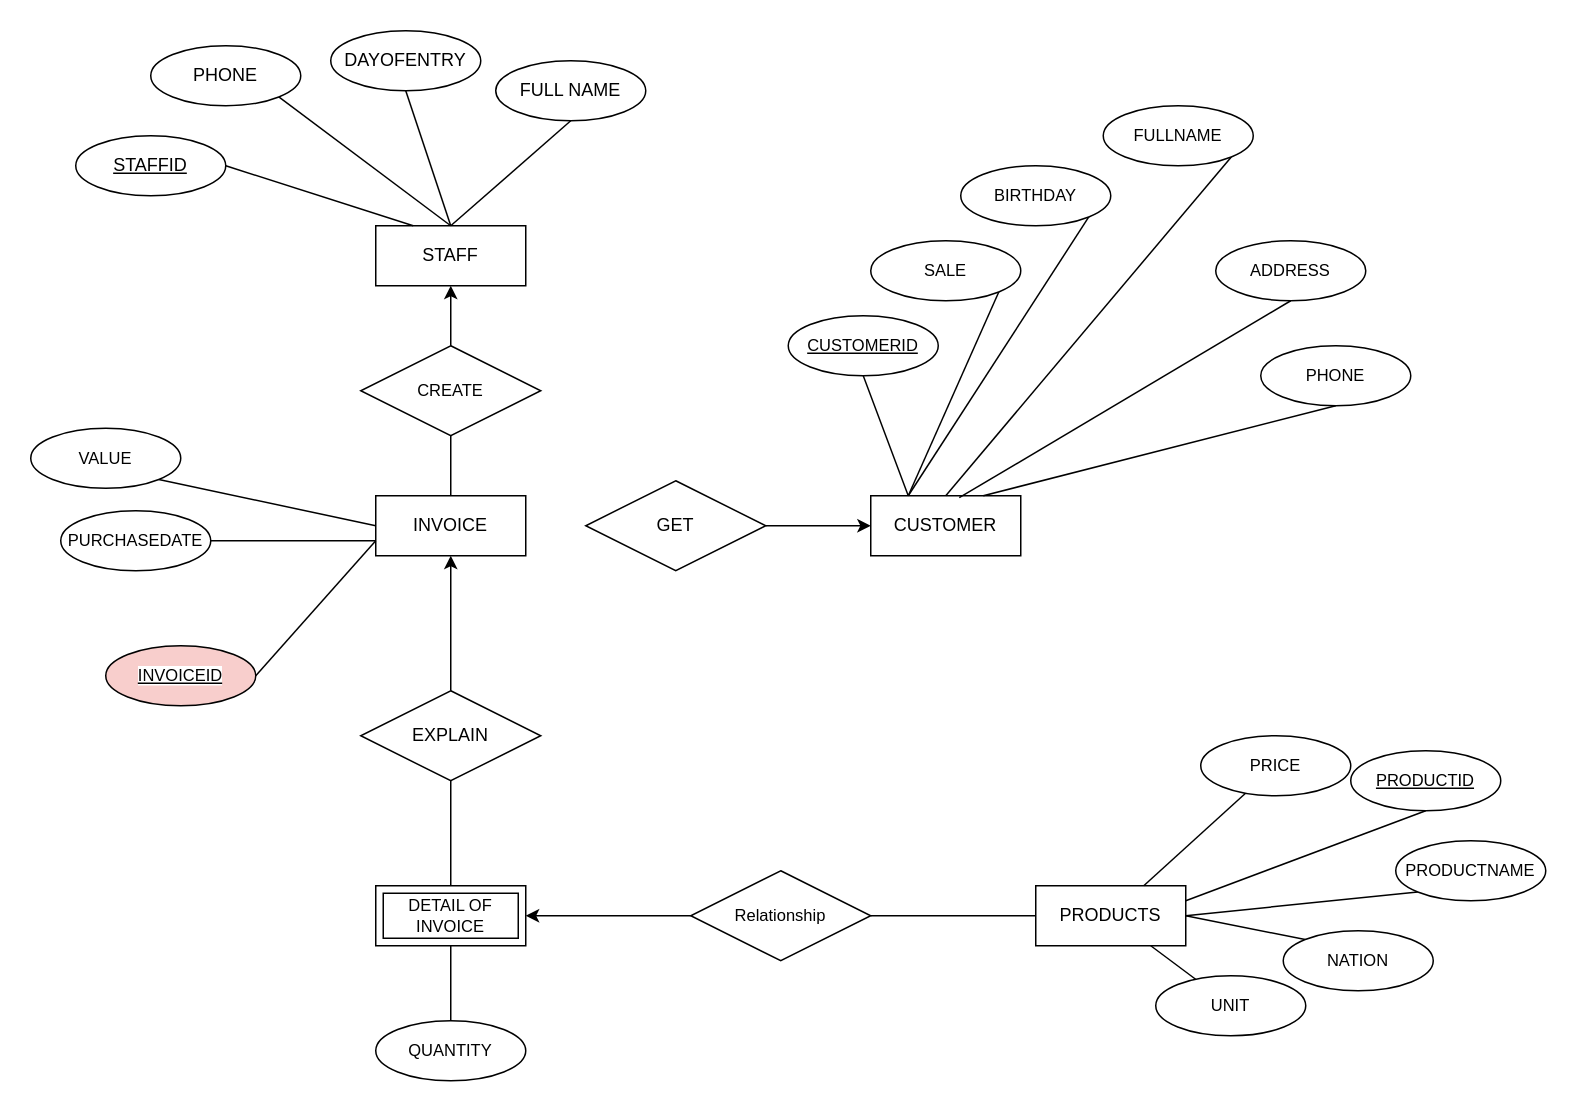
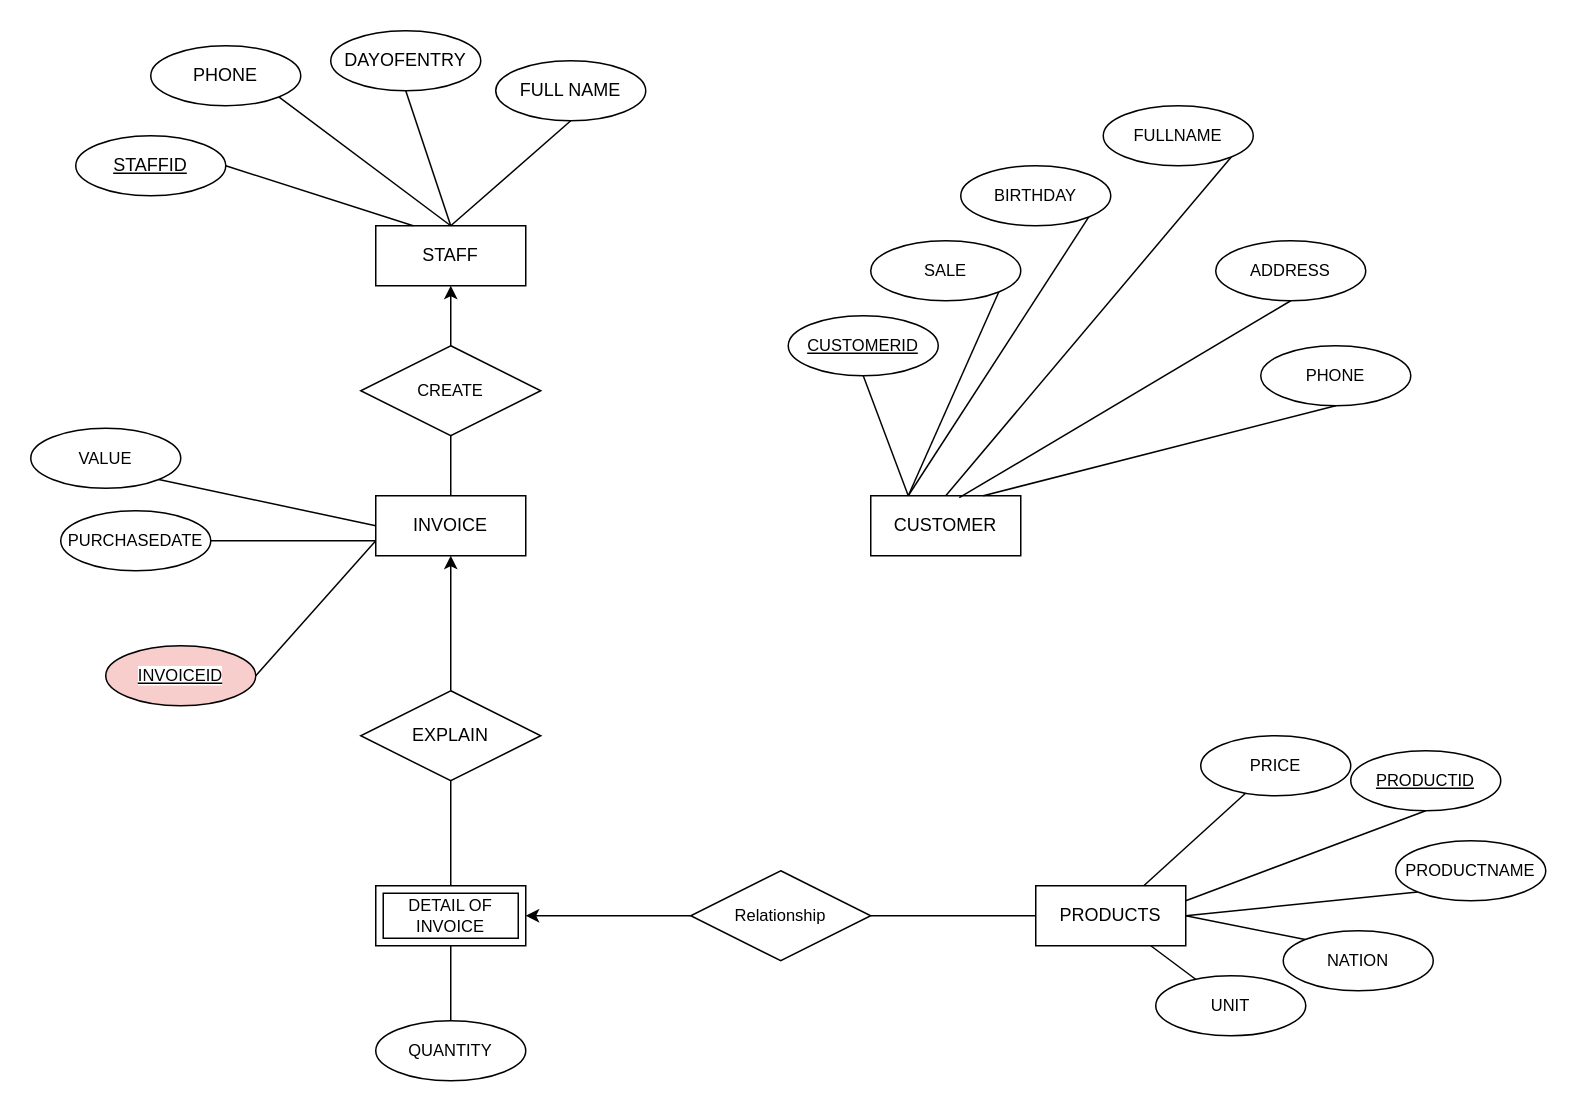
node "GET": removed
edge "GET" -> "CUSTOMER": removed
